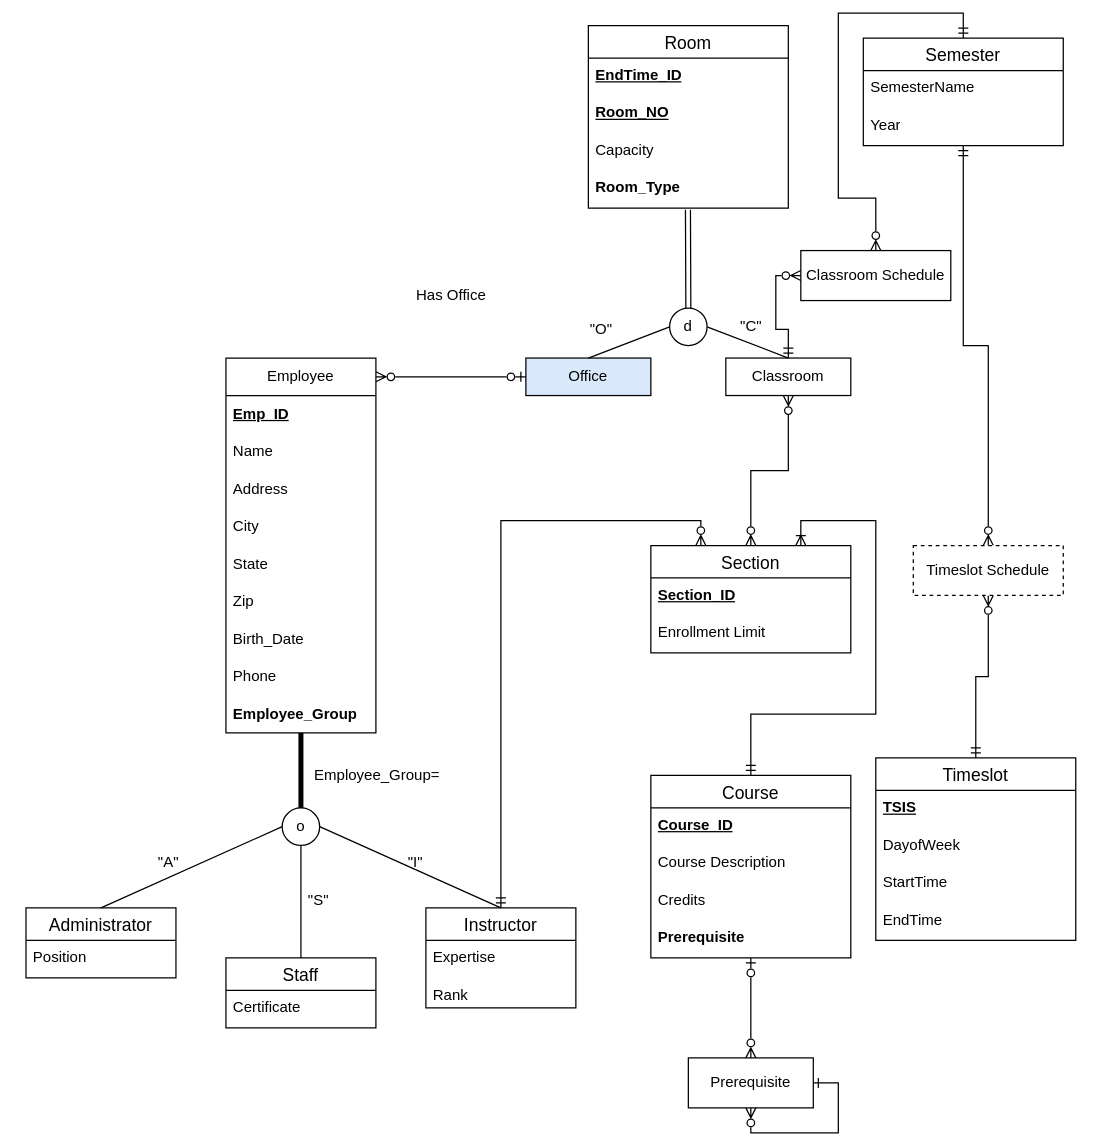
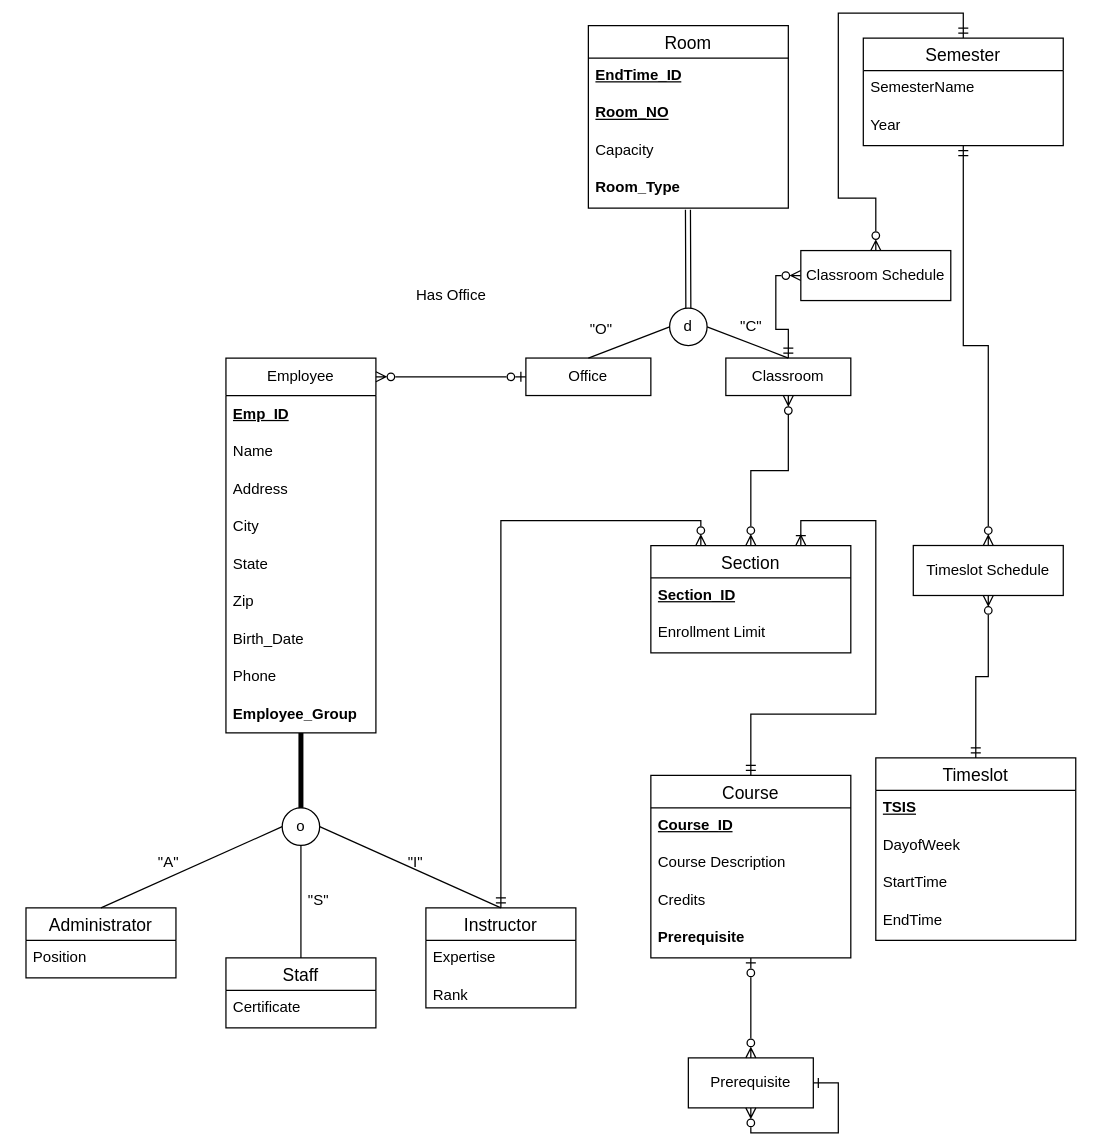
node "Office": fillcolor #dae8fc -> #ffffff
node "Timeslot Schedule": style dashed -> solid
node "Employee_Group=": removed
